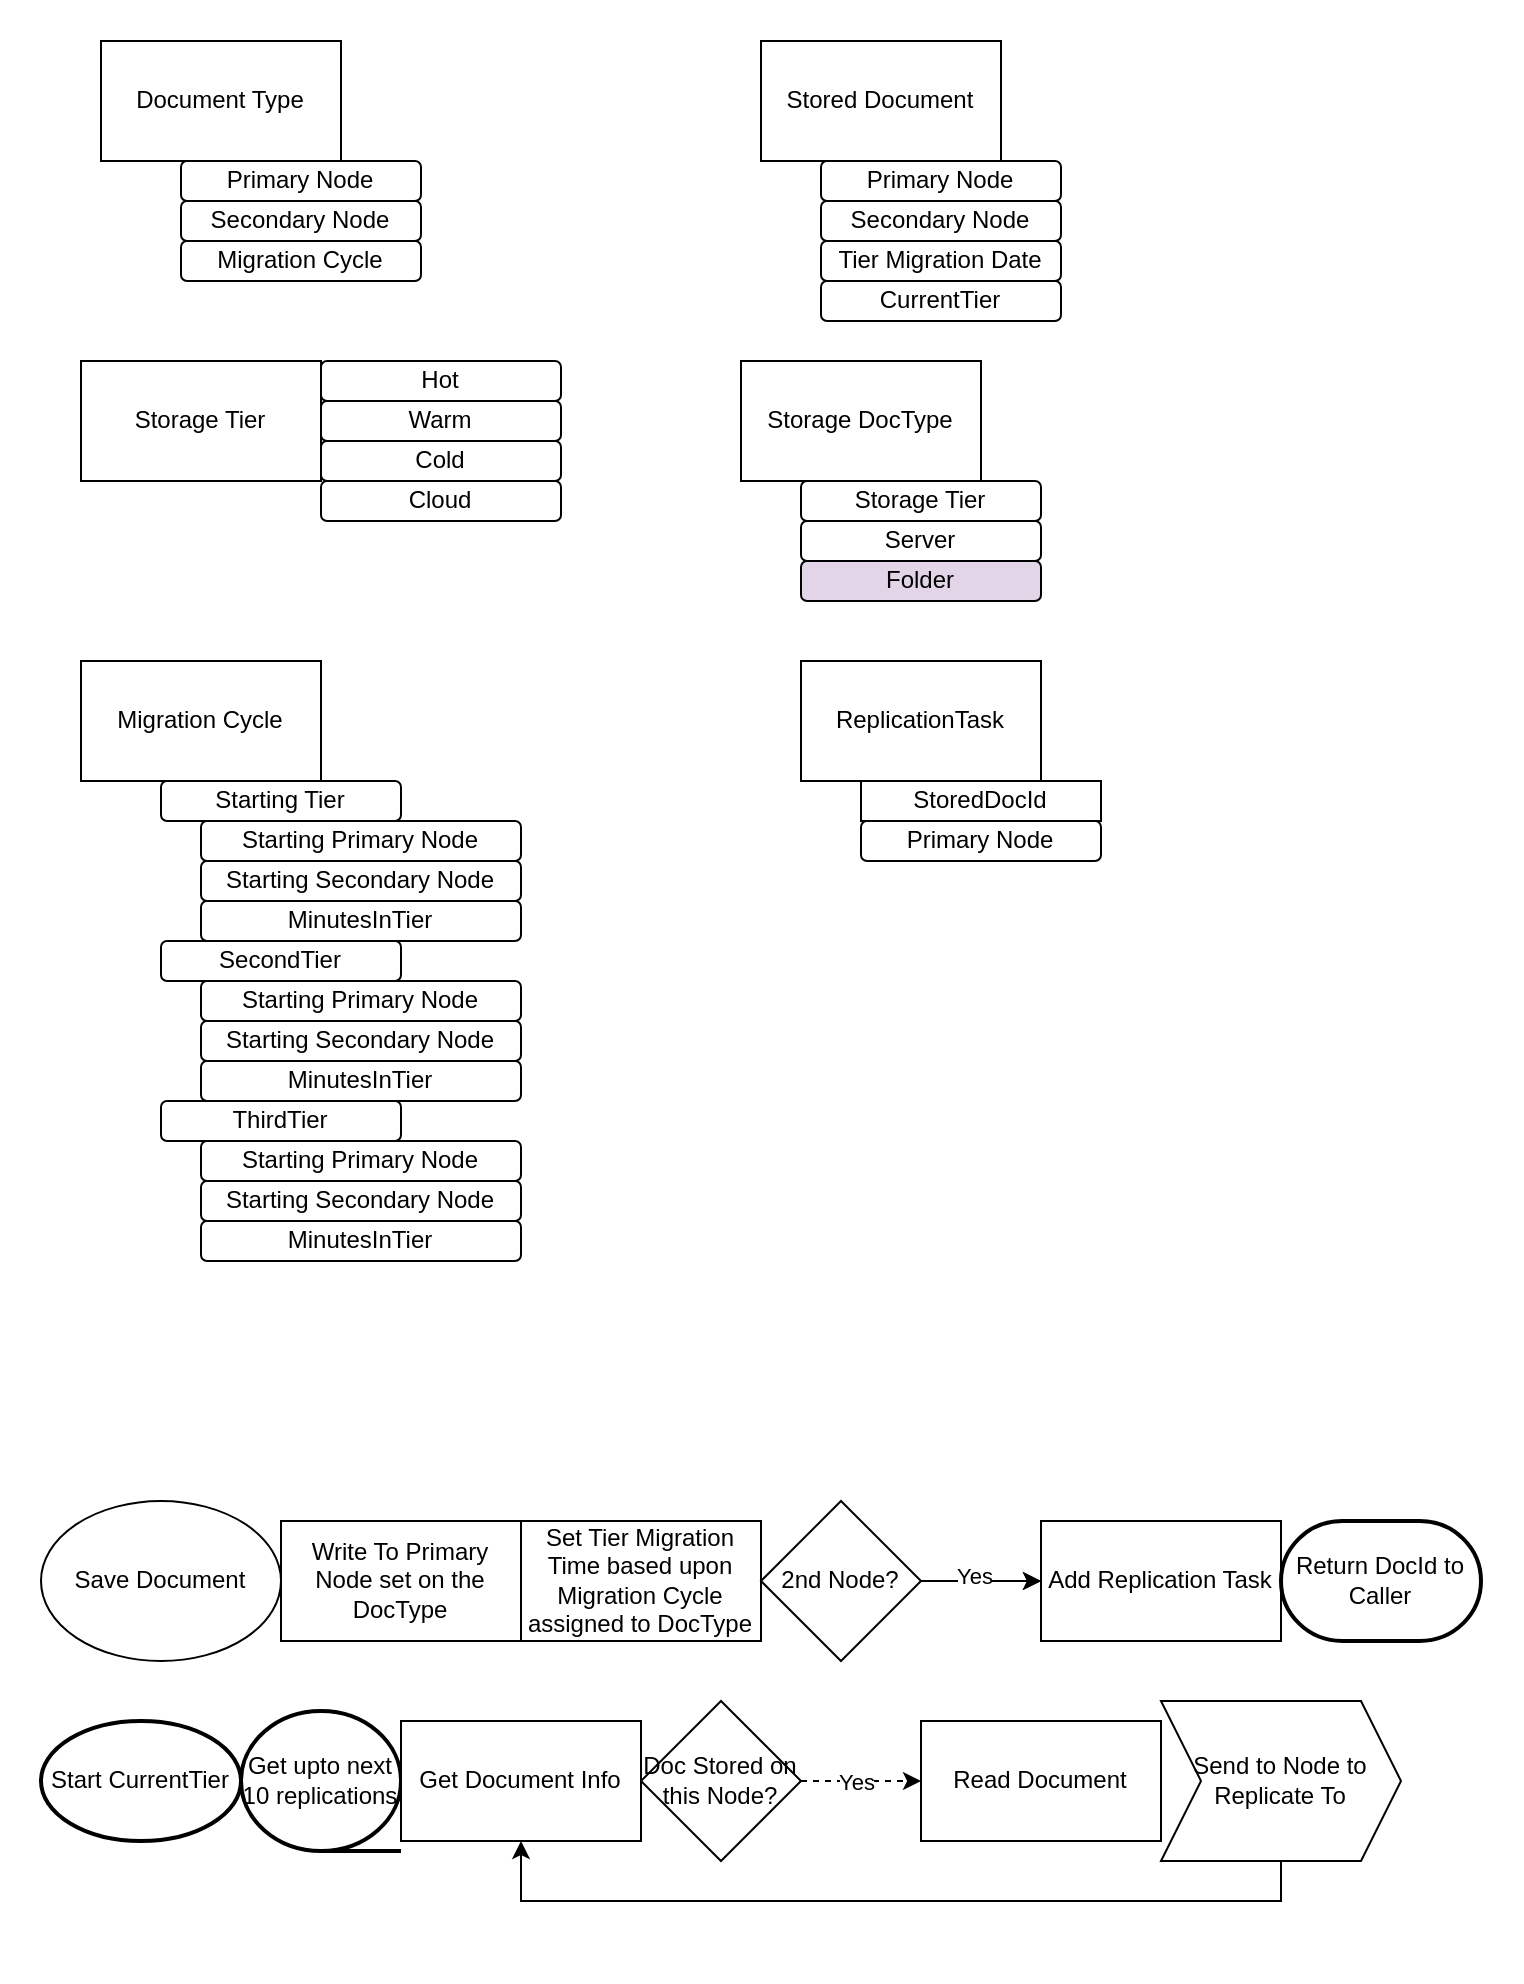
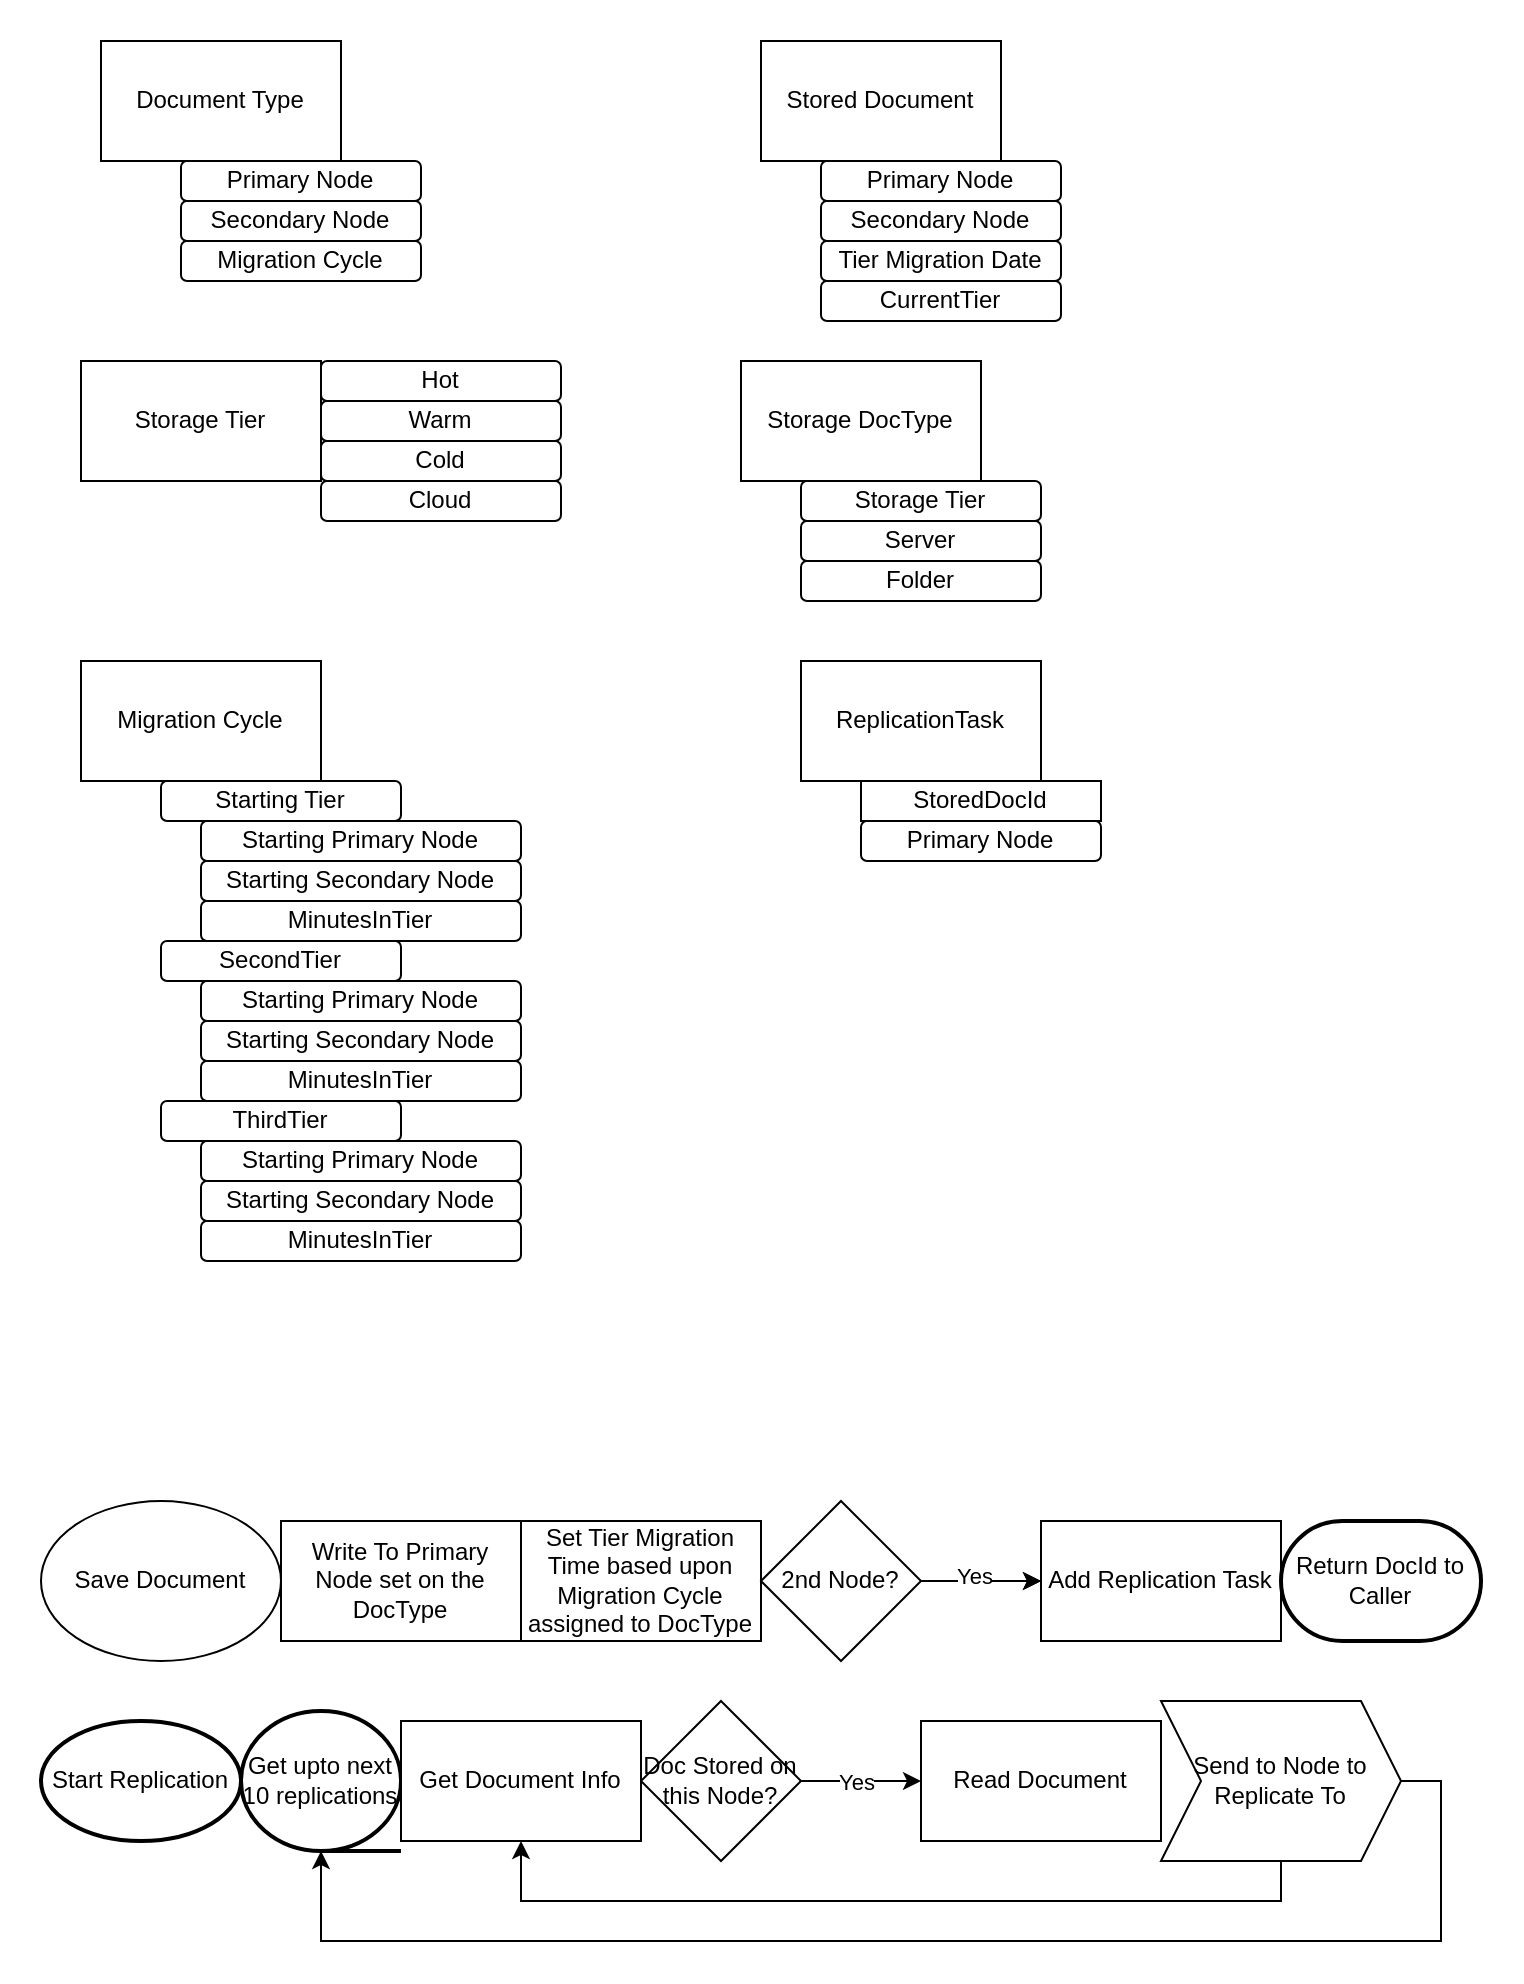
node "Folder": fillcolor #e1d5e7 -> #ffffff
node "Start CurrentTier": label "Start CurrentTier" -> "Start Replication"
edge "Doc Stored on this Node?" -> "Read Document": style dashed -> solid
edge "Send to Node to Replicate To" -> "Get upto next 10 replications": added
